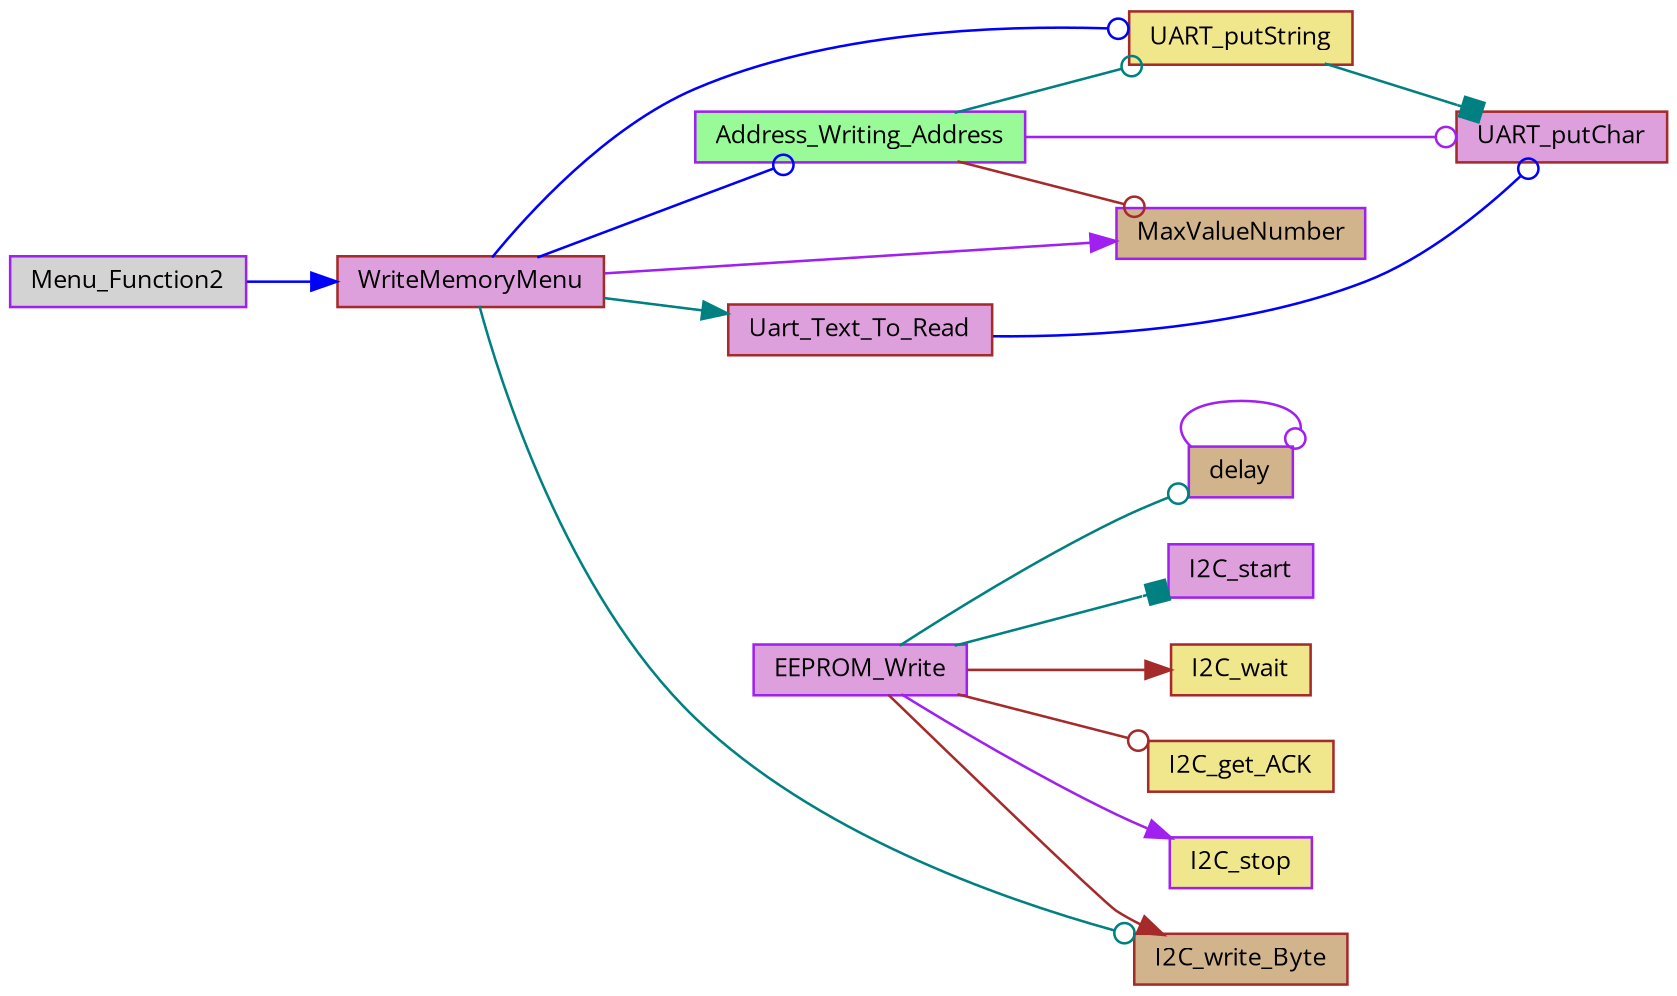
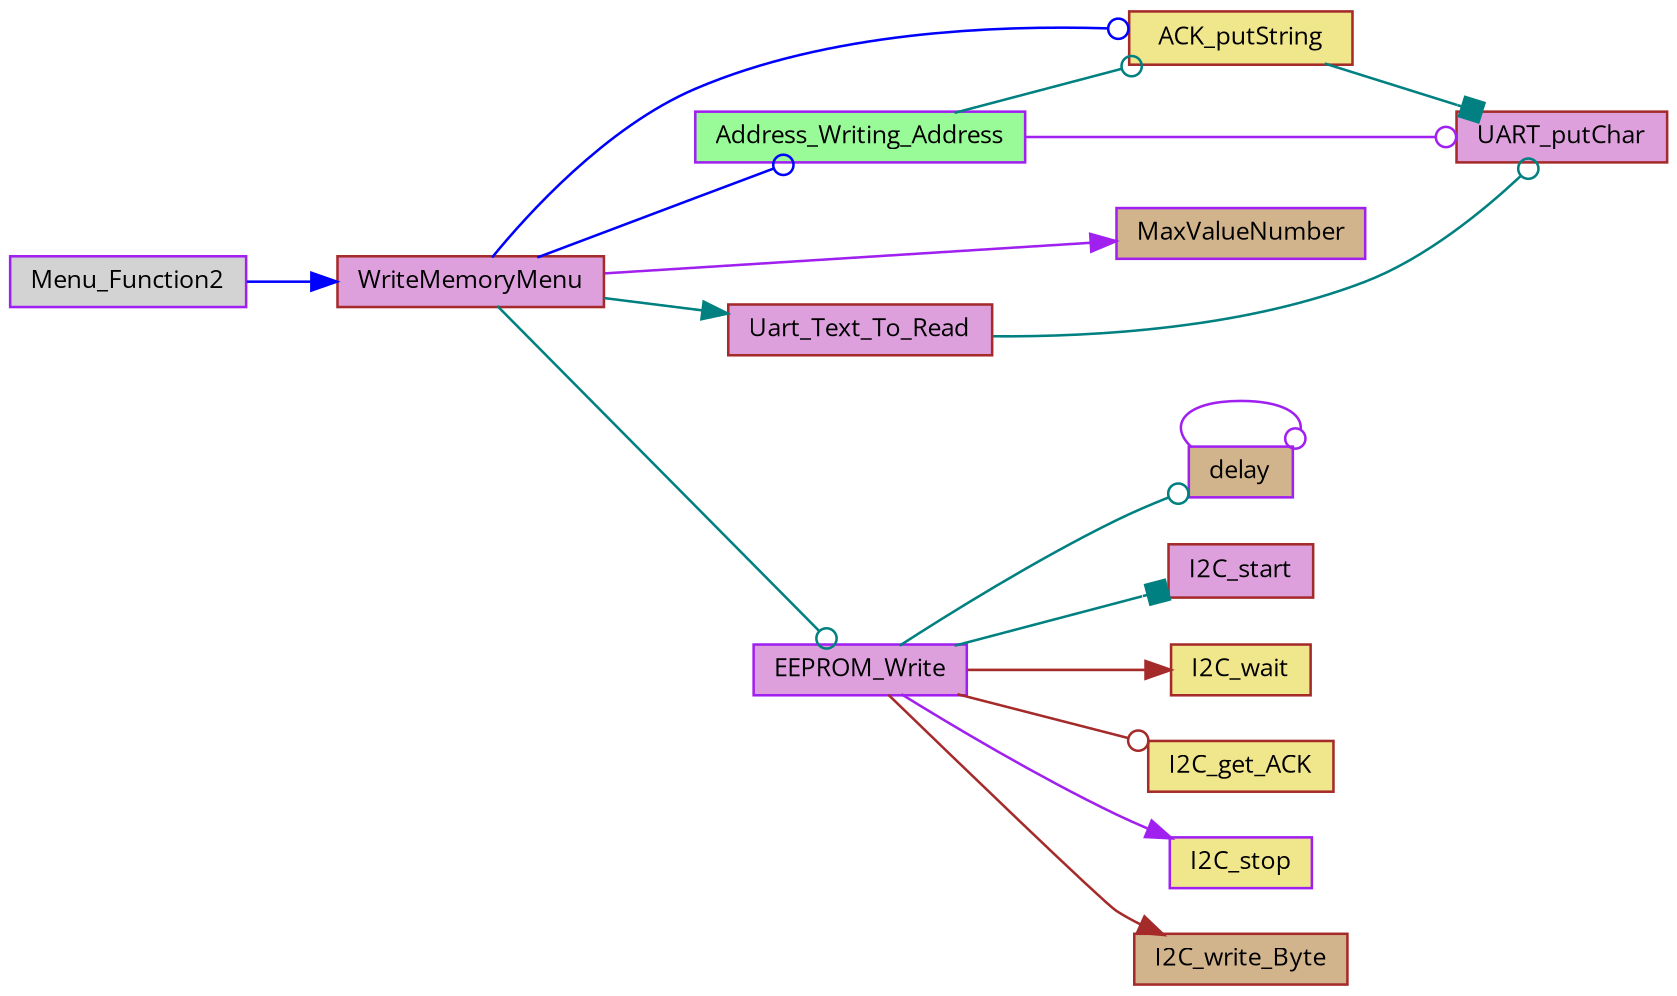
node "UART_putString": label "UART_putString" -> "ACK_putString"
edge "Address_Writing_Address" -> "MaxValueNumber": removed
edge "Uart_Text_To_Read" -> "UART_putChar": color blue -> teal
node "I2C_start": color purple -> brown
edge "WriteMemoryMenu" -> "I2C_write_Byte": now "WriteMemoryMenu" -> "EEPROM_Write"
